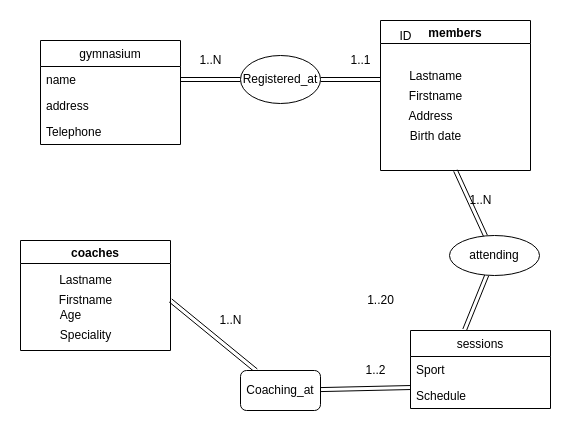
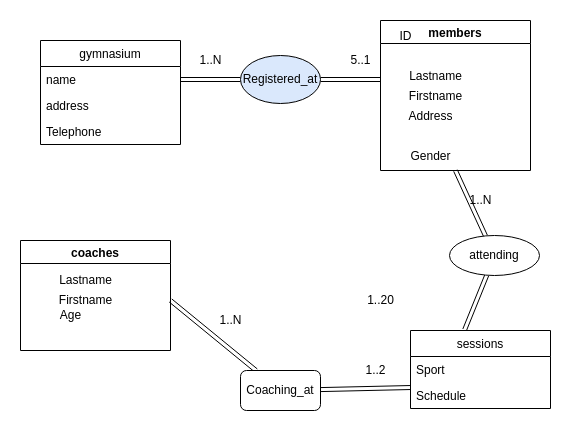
node "1..1": label "1..1" -> "5..1"
node "Registered_at": fillcolor #ffffff -> #dae8fc
node "Birth date": removed
node "Gender": added
node "Speciality": removed
